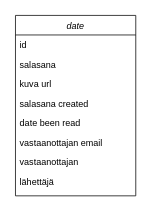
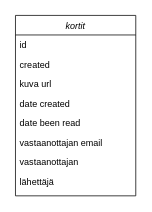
node "date": label "date" -> "kortit"
node "salasana": label "salasana" -> "created"
node "salasana created": label "salasana created" -> "date created"
